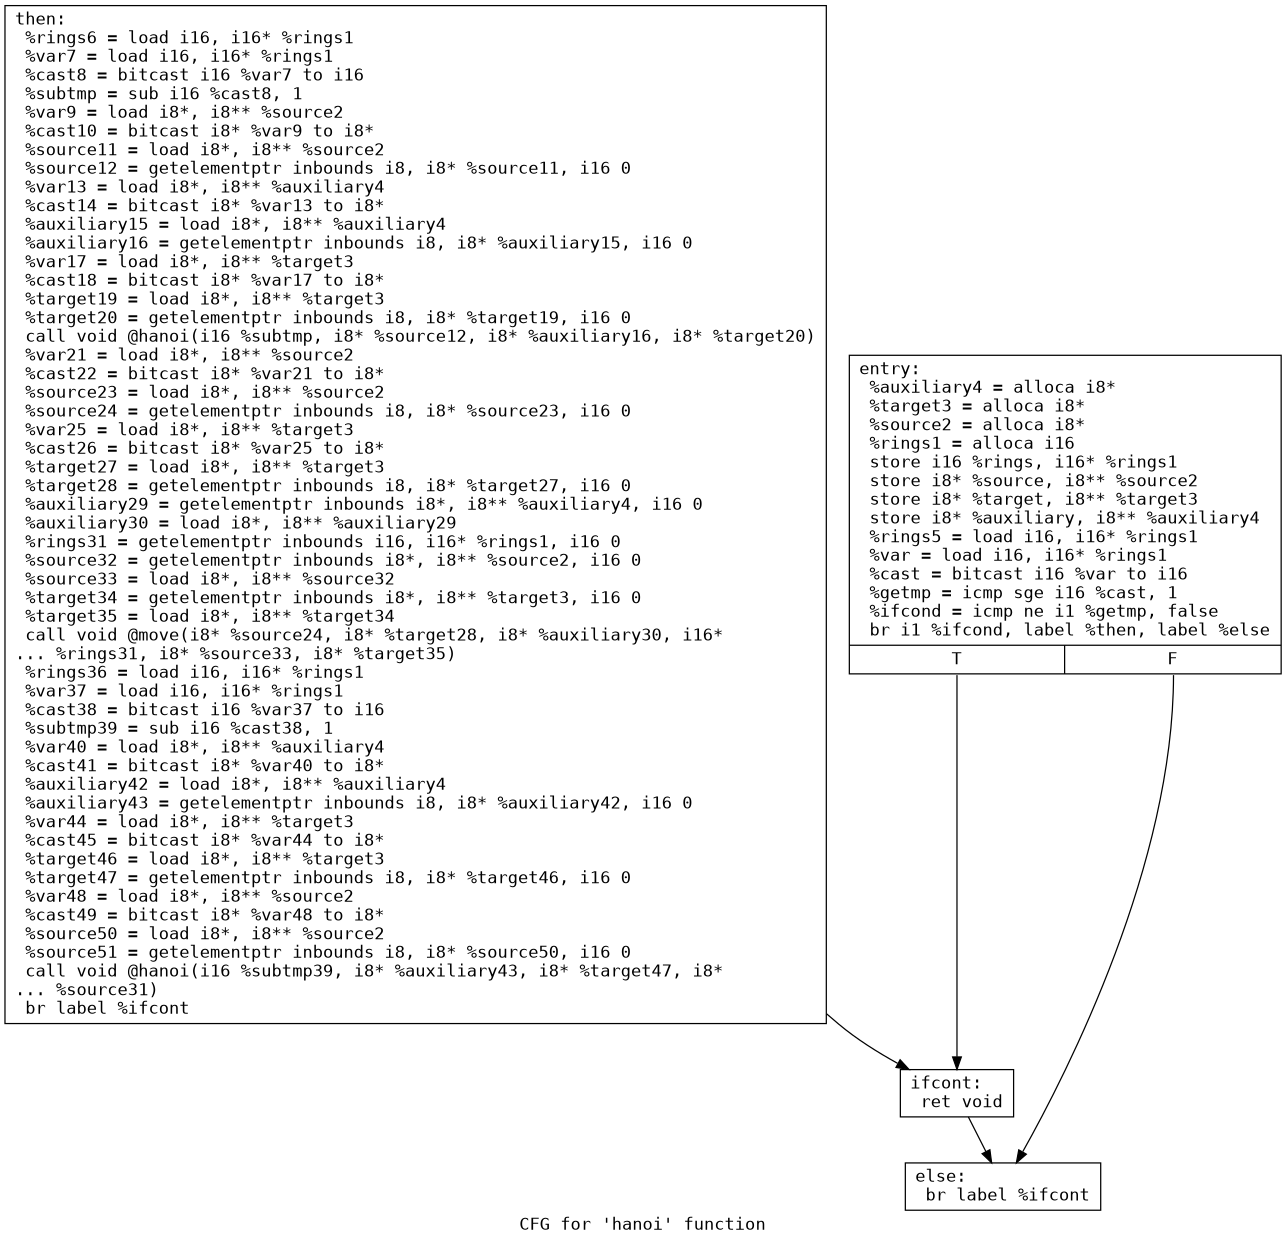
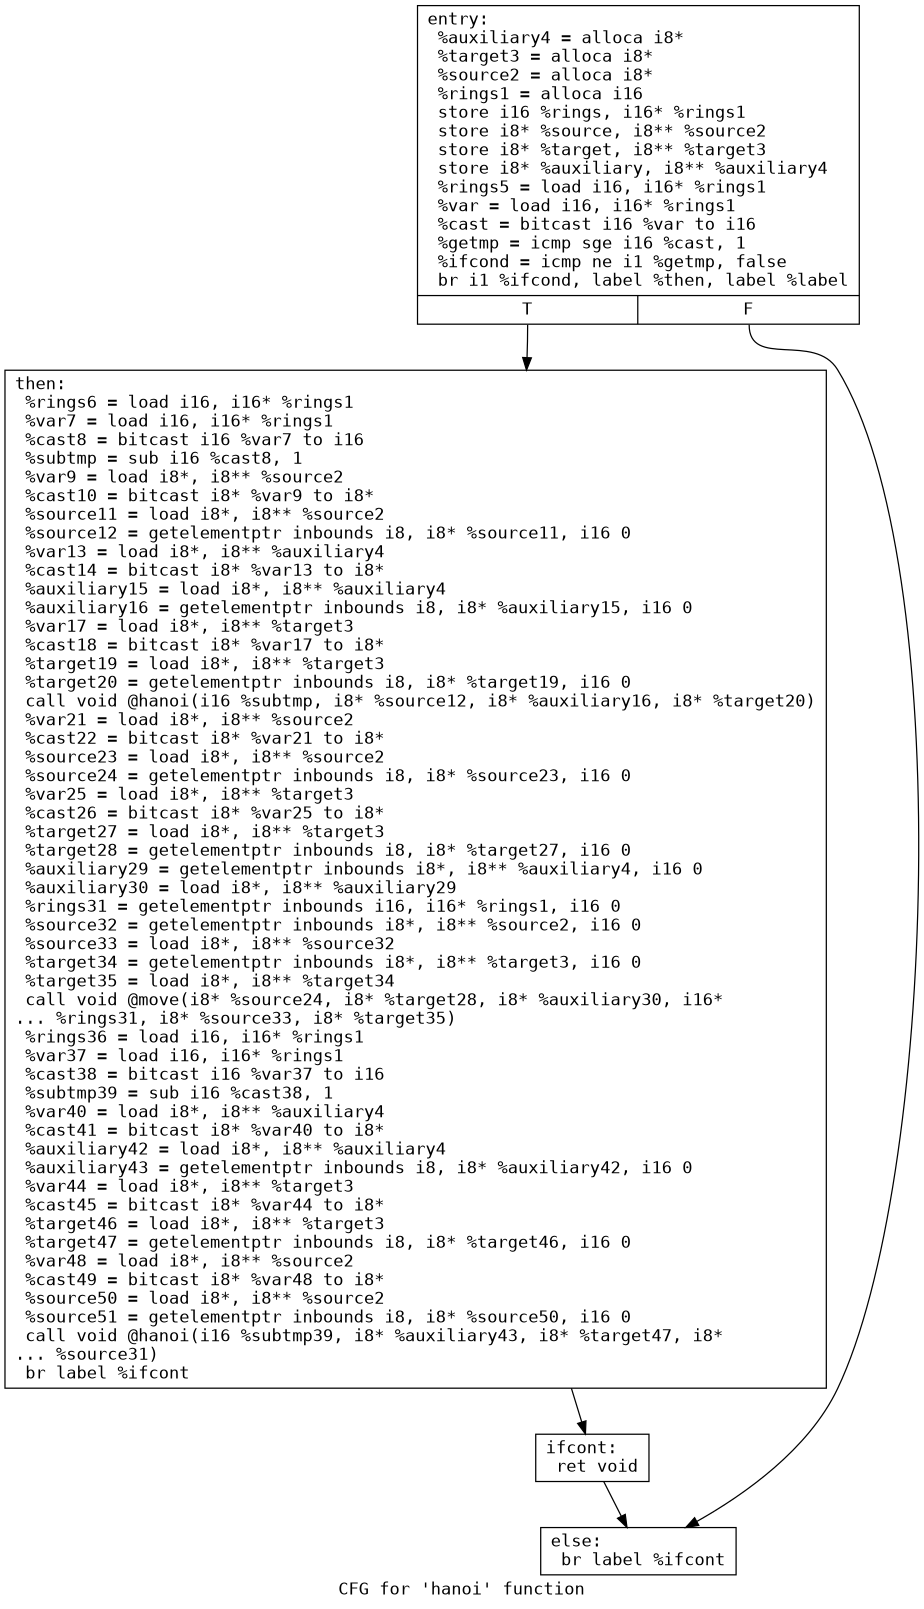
node "entry:": text "br i1 %ifcond, label %then, label %else" -> "br i1 %ifcond, label %then, label %label"
edge "entry:" -> "ifcont:": now "entry:" -> "then:"
